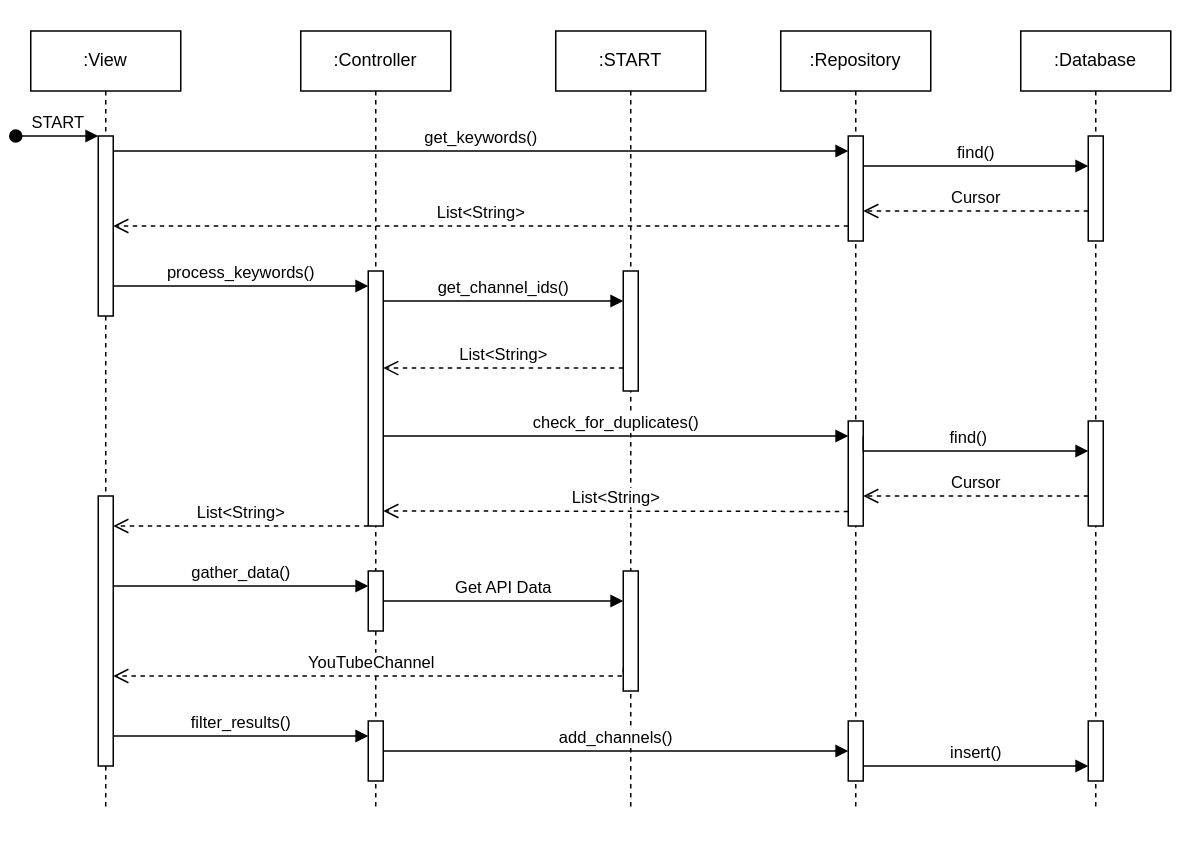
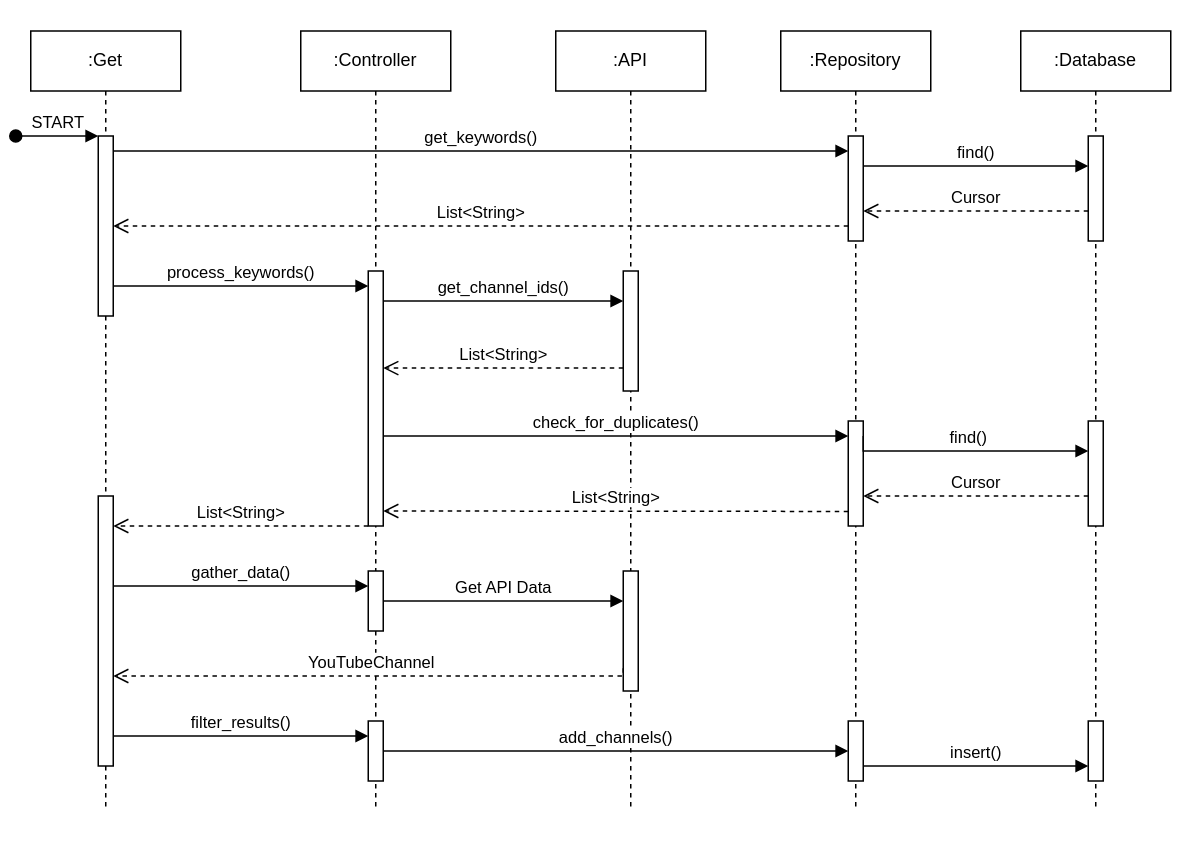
node ":View": label ":View" -> ":Get"
node ":START": label ":START" -> ":API"
